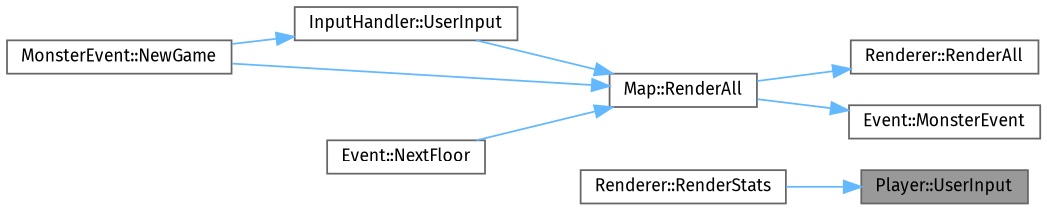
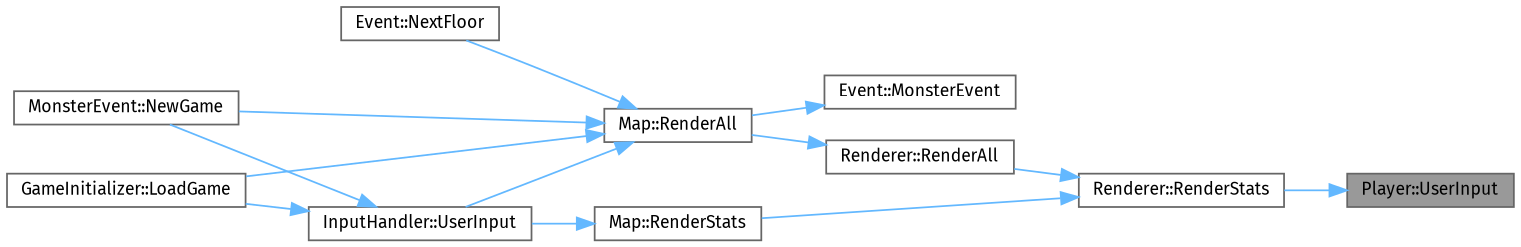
edge "Renderer::RenderAll" -> "Renderer::RenderStats": added
node "GameInitializer::LoadGame": added
node "Map::RenderStats": added
